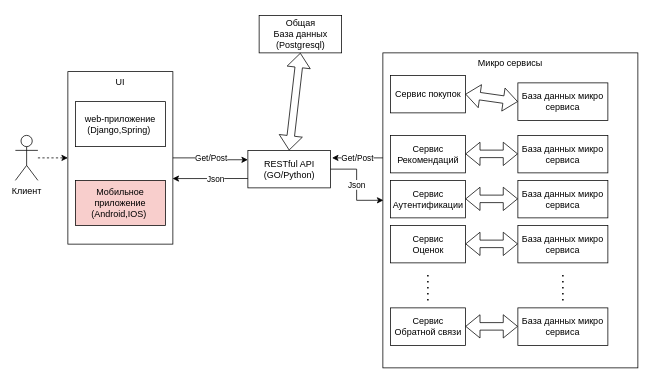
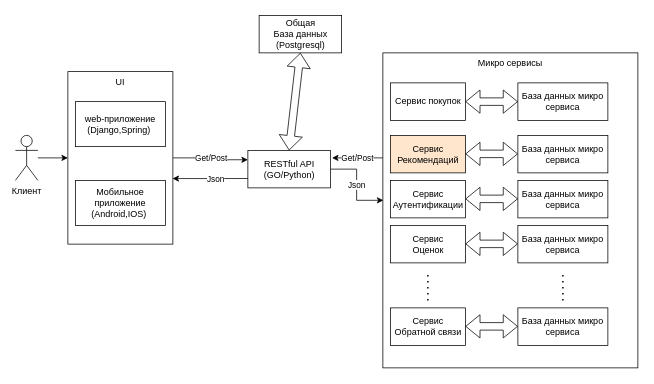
node "Сервис покупок": moved (428, 94) -> (428, 102)
node "Сервис Рекомендаций": fillcolor #ffffff -> #ffe6cc
edge "Клиент" -> "UI": style dashed -> solid
node "Мобильное приложение (Android,IOS)": fillcolor #f8cecc -> #ffffff
